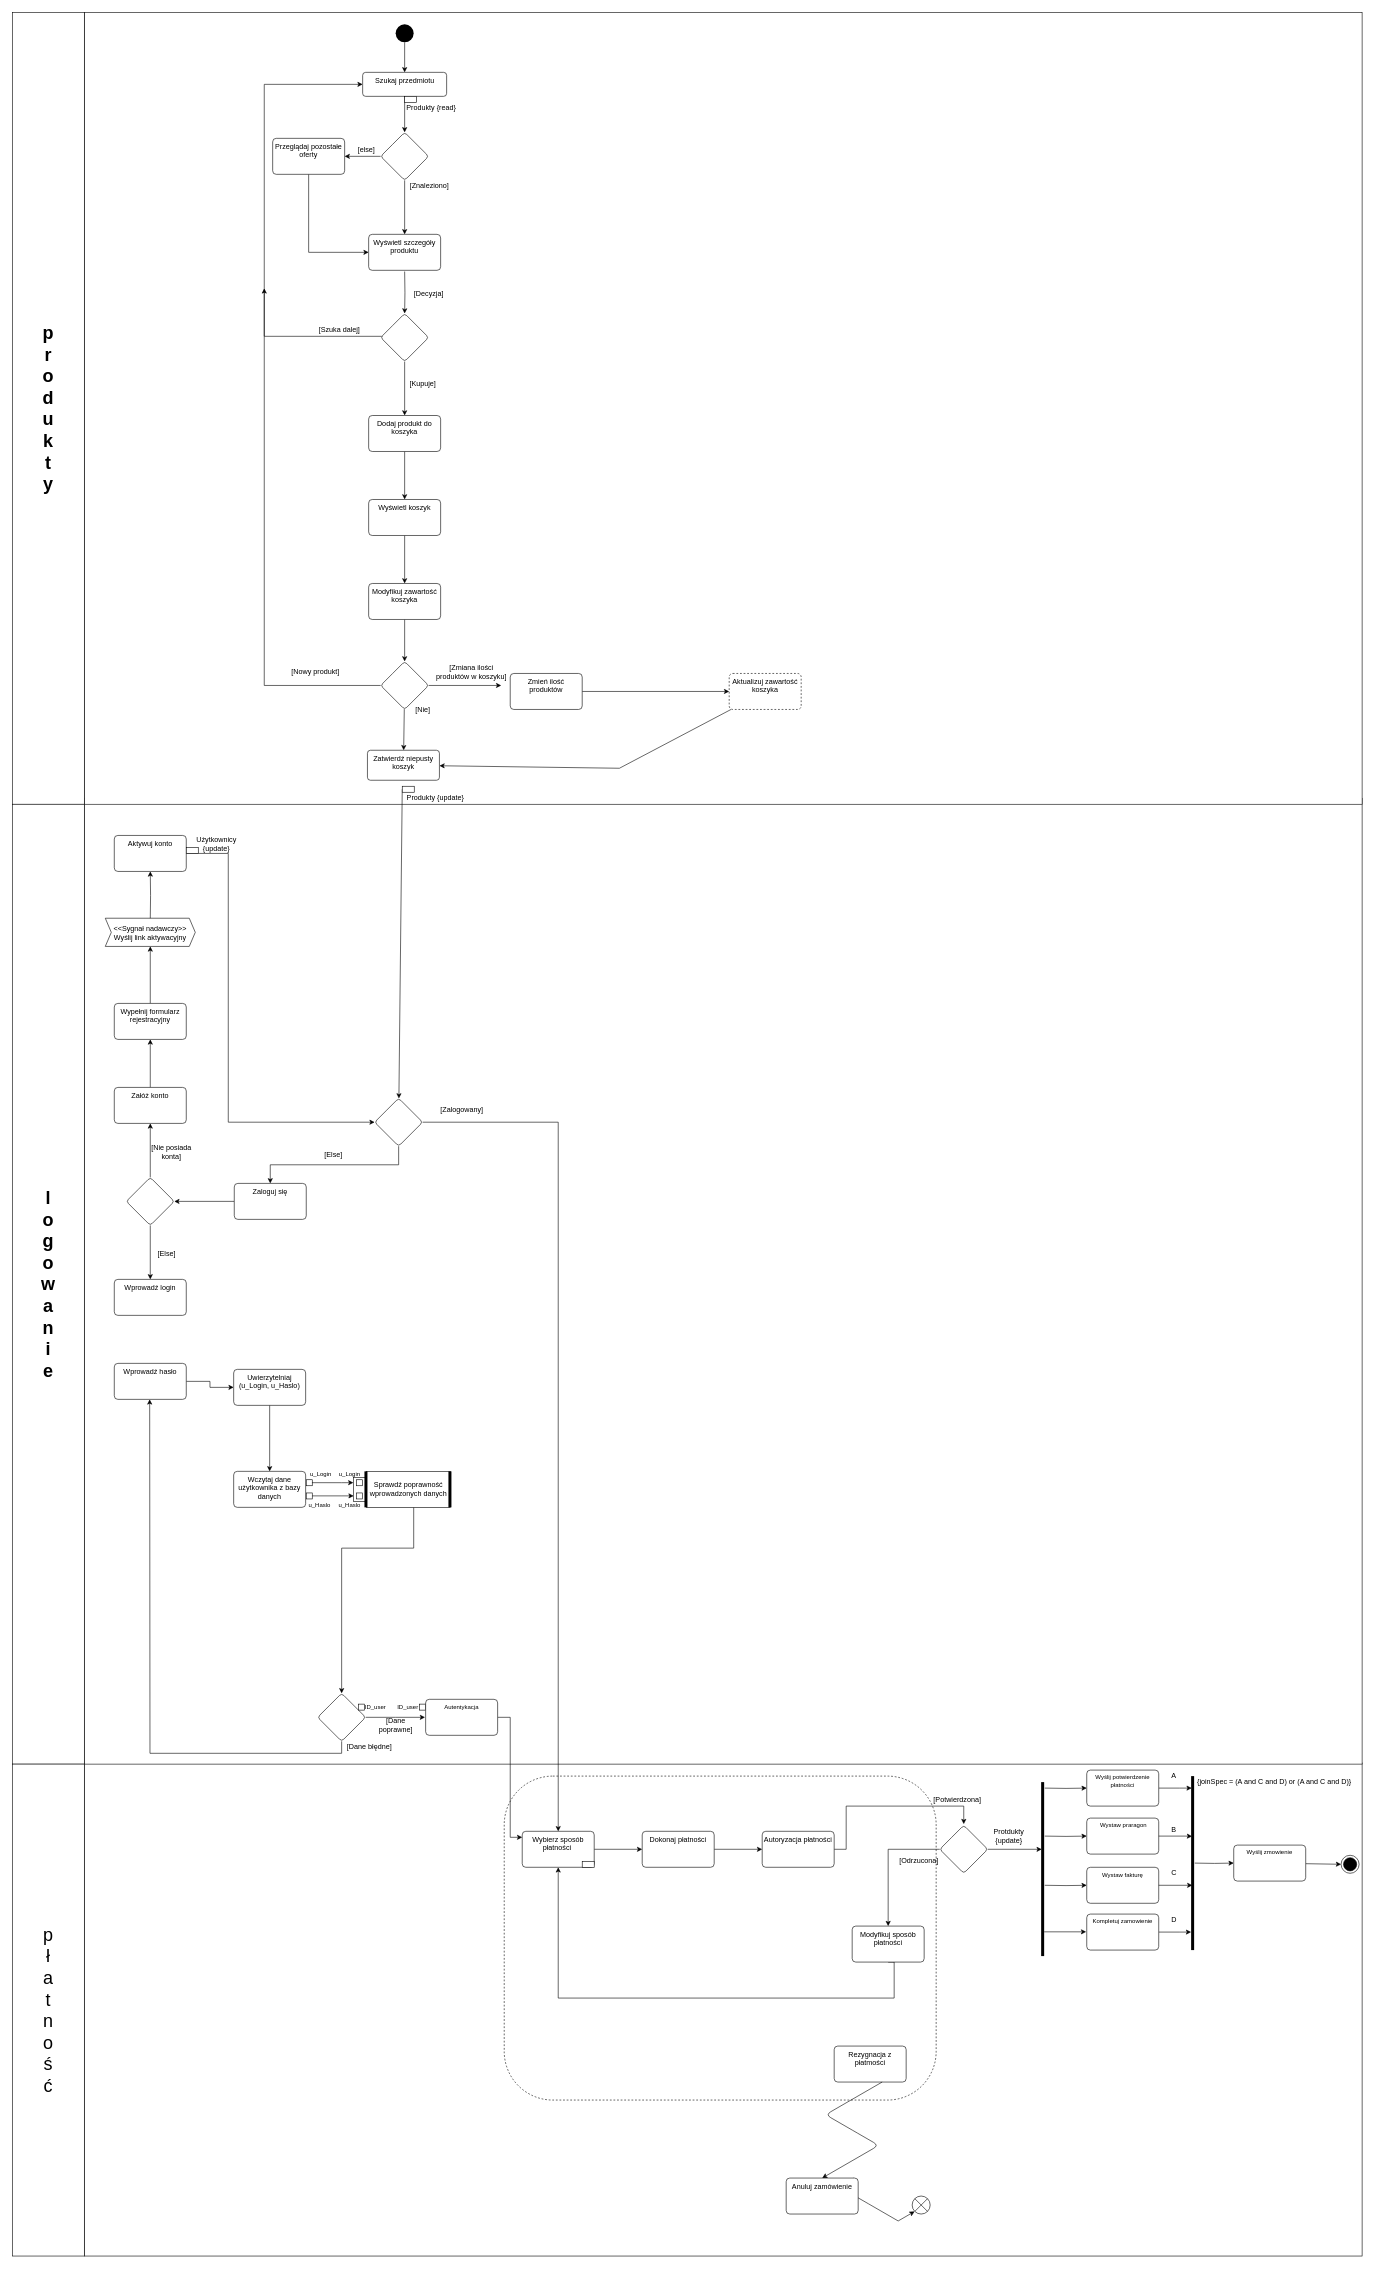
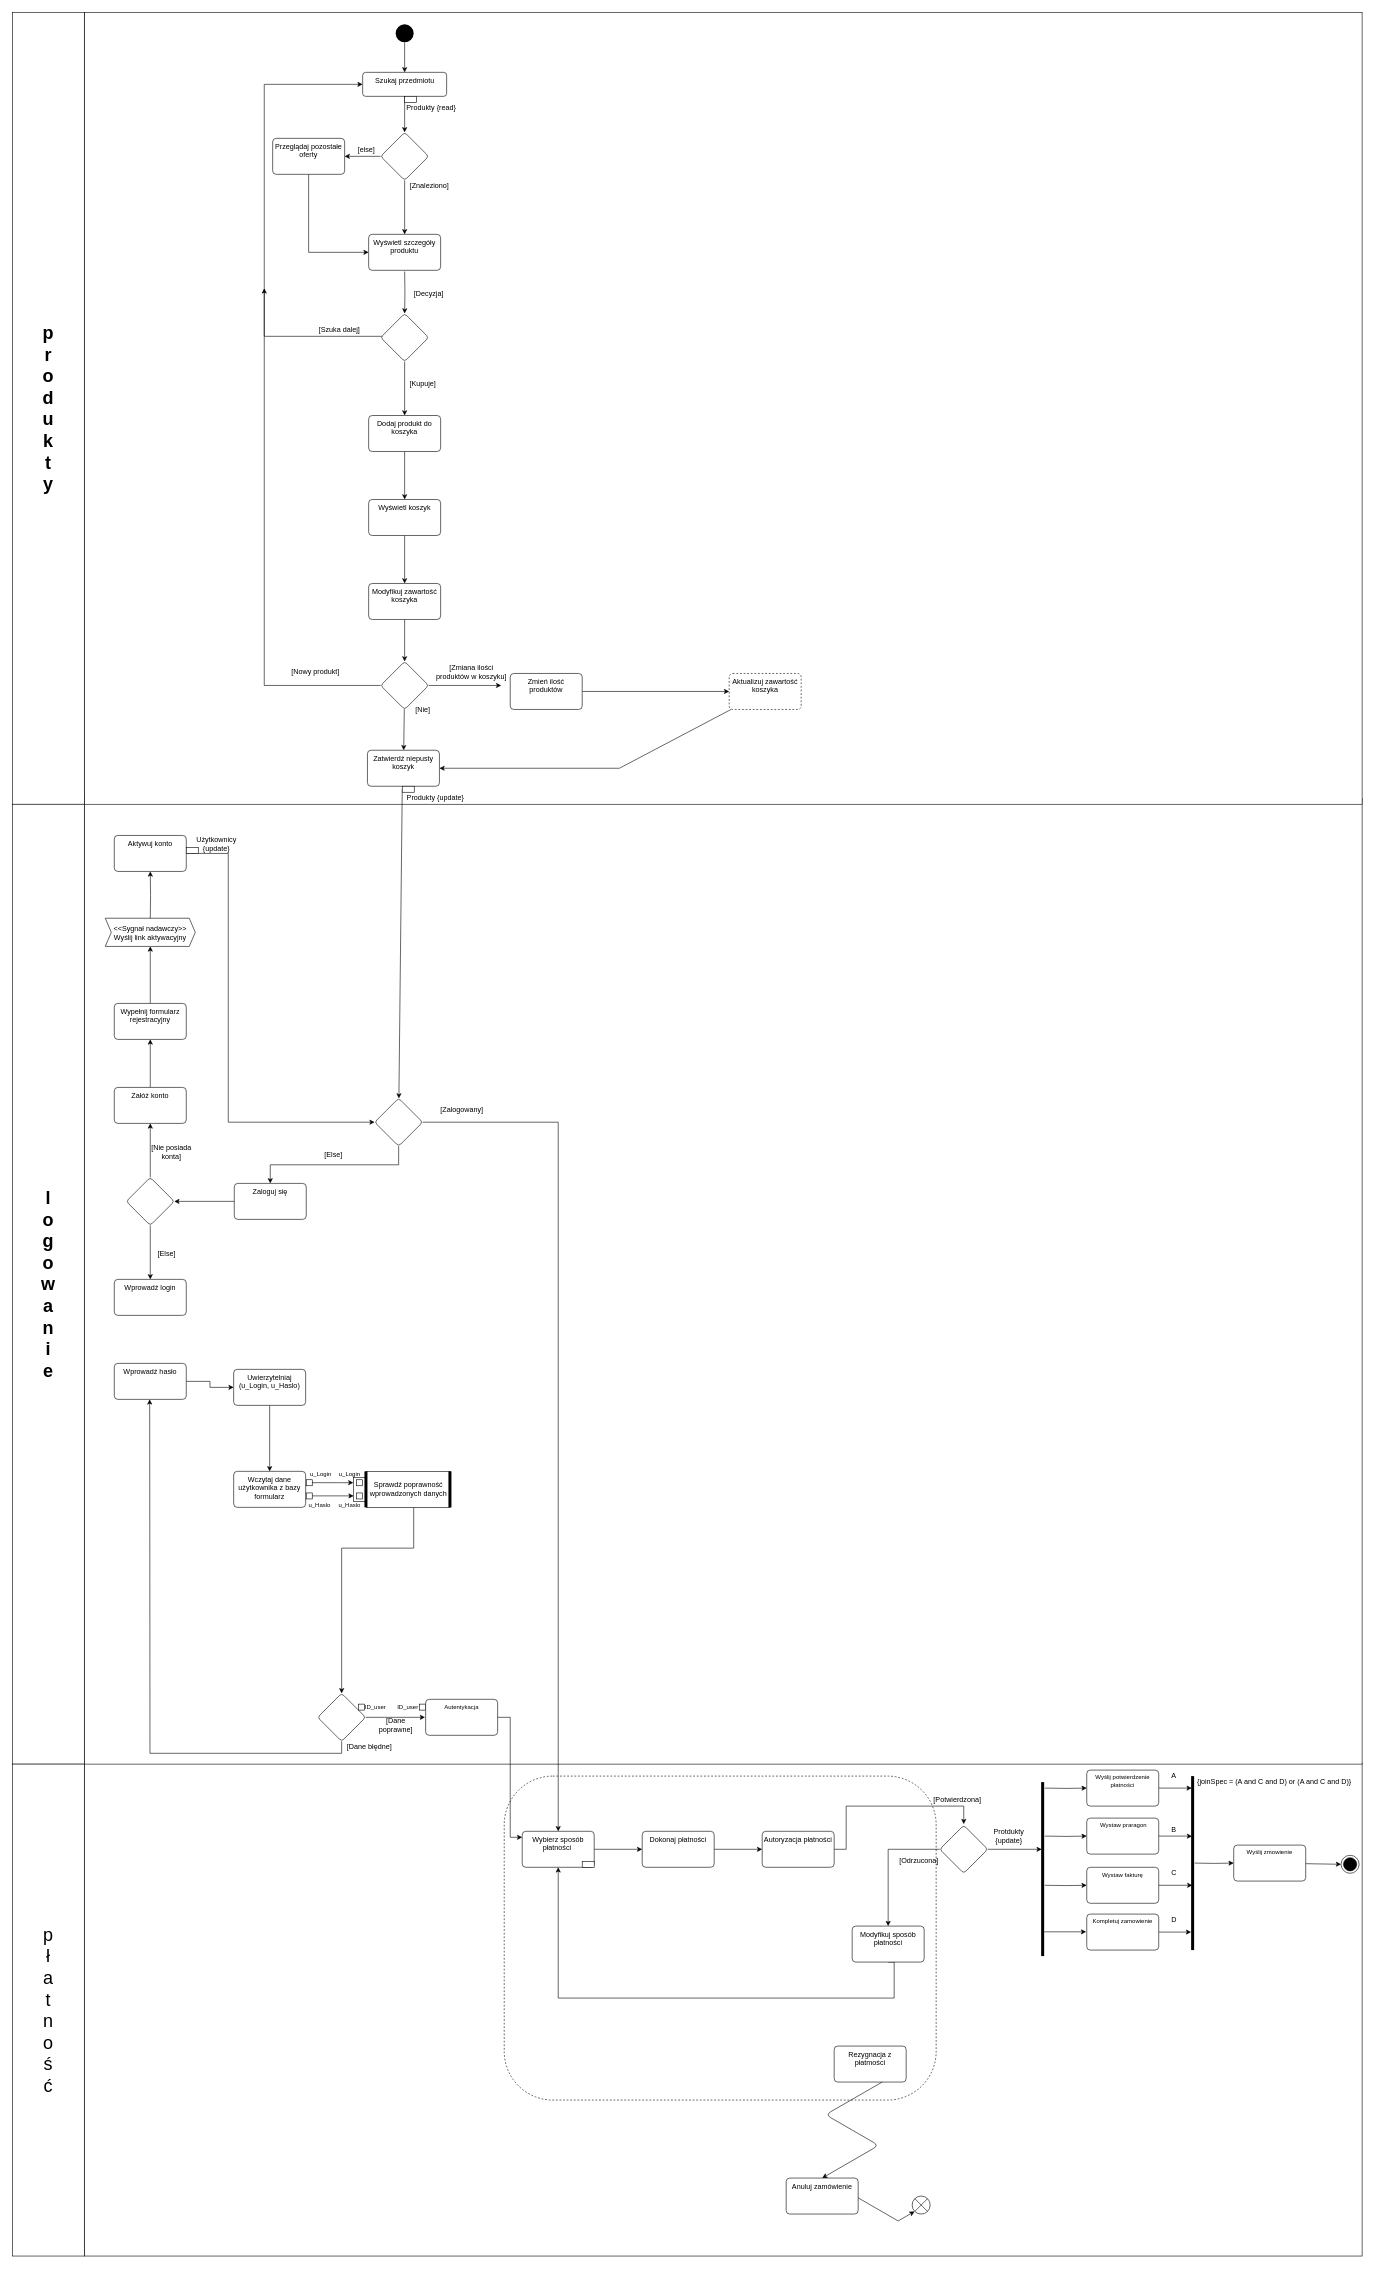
node "Zatwierdź niepusty koszyk": size 72x30 -> 72x36
node "Wczytaj dane użytkownika z bazy danych": label "Wczytaj dane użytkownika z bazy danych" -> "Wczytaj dane użytkownika z bazy formularz"
